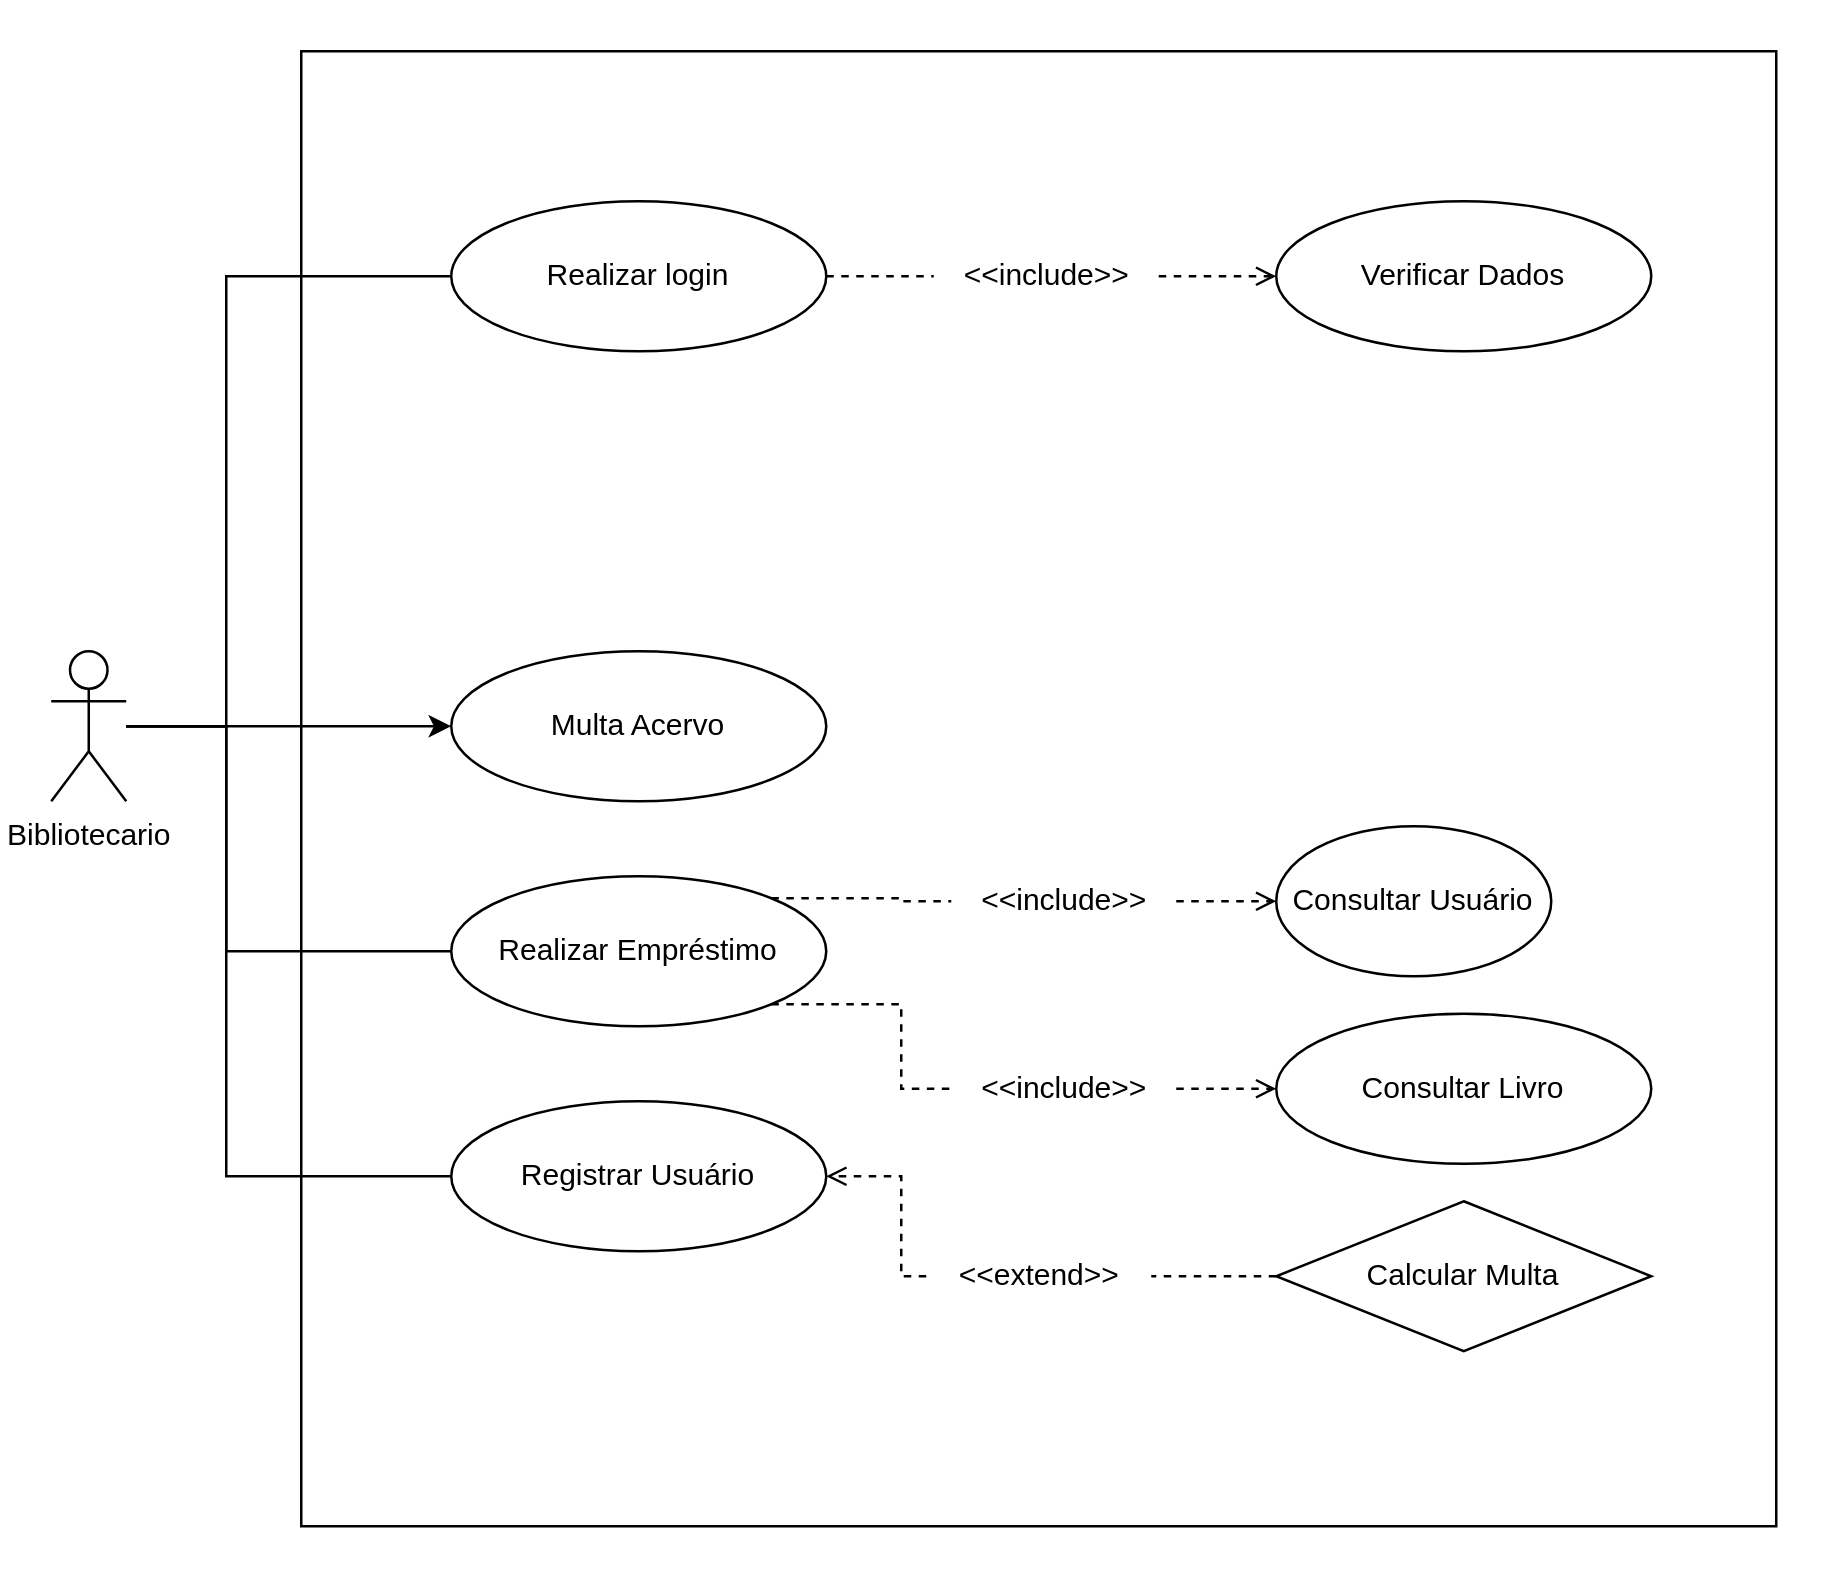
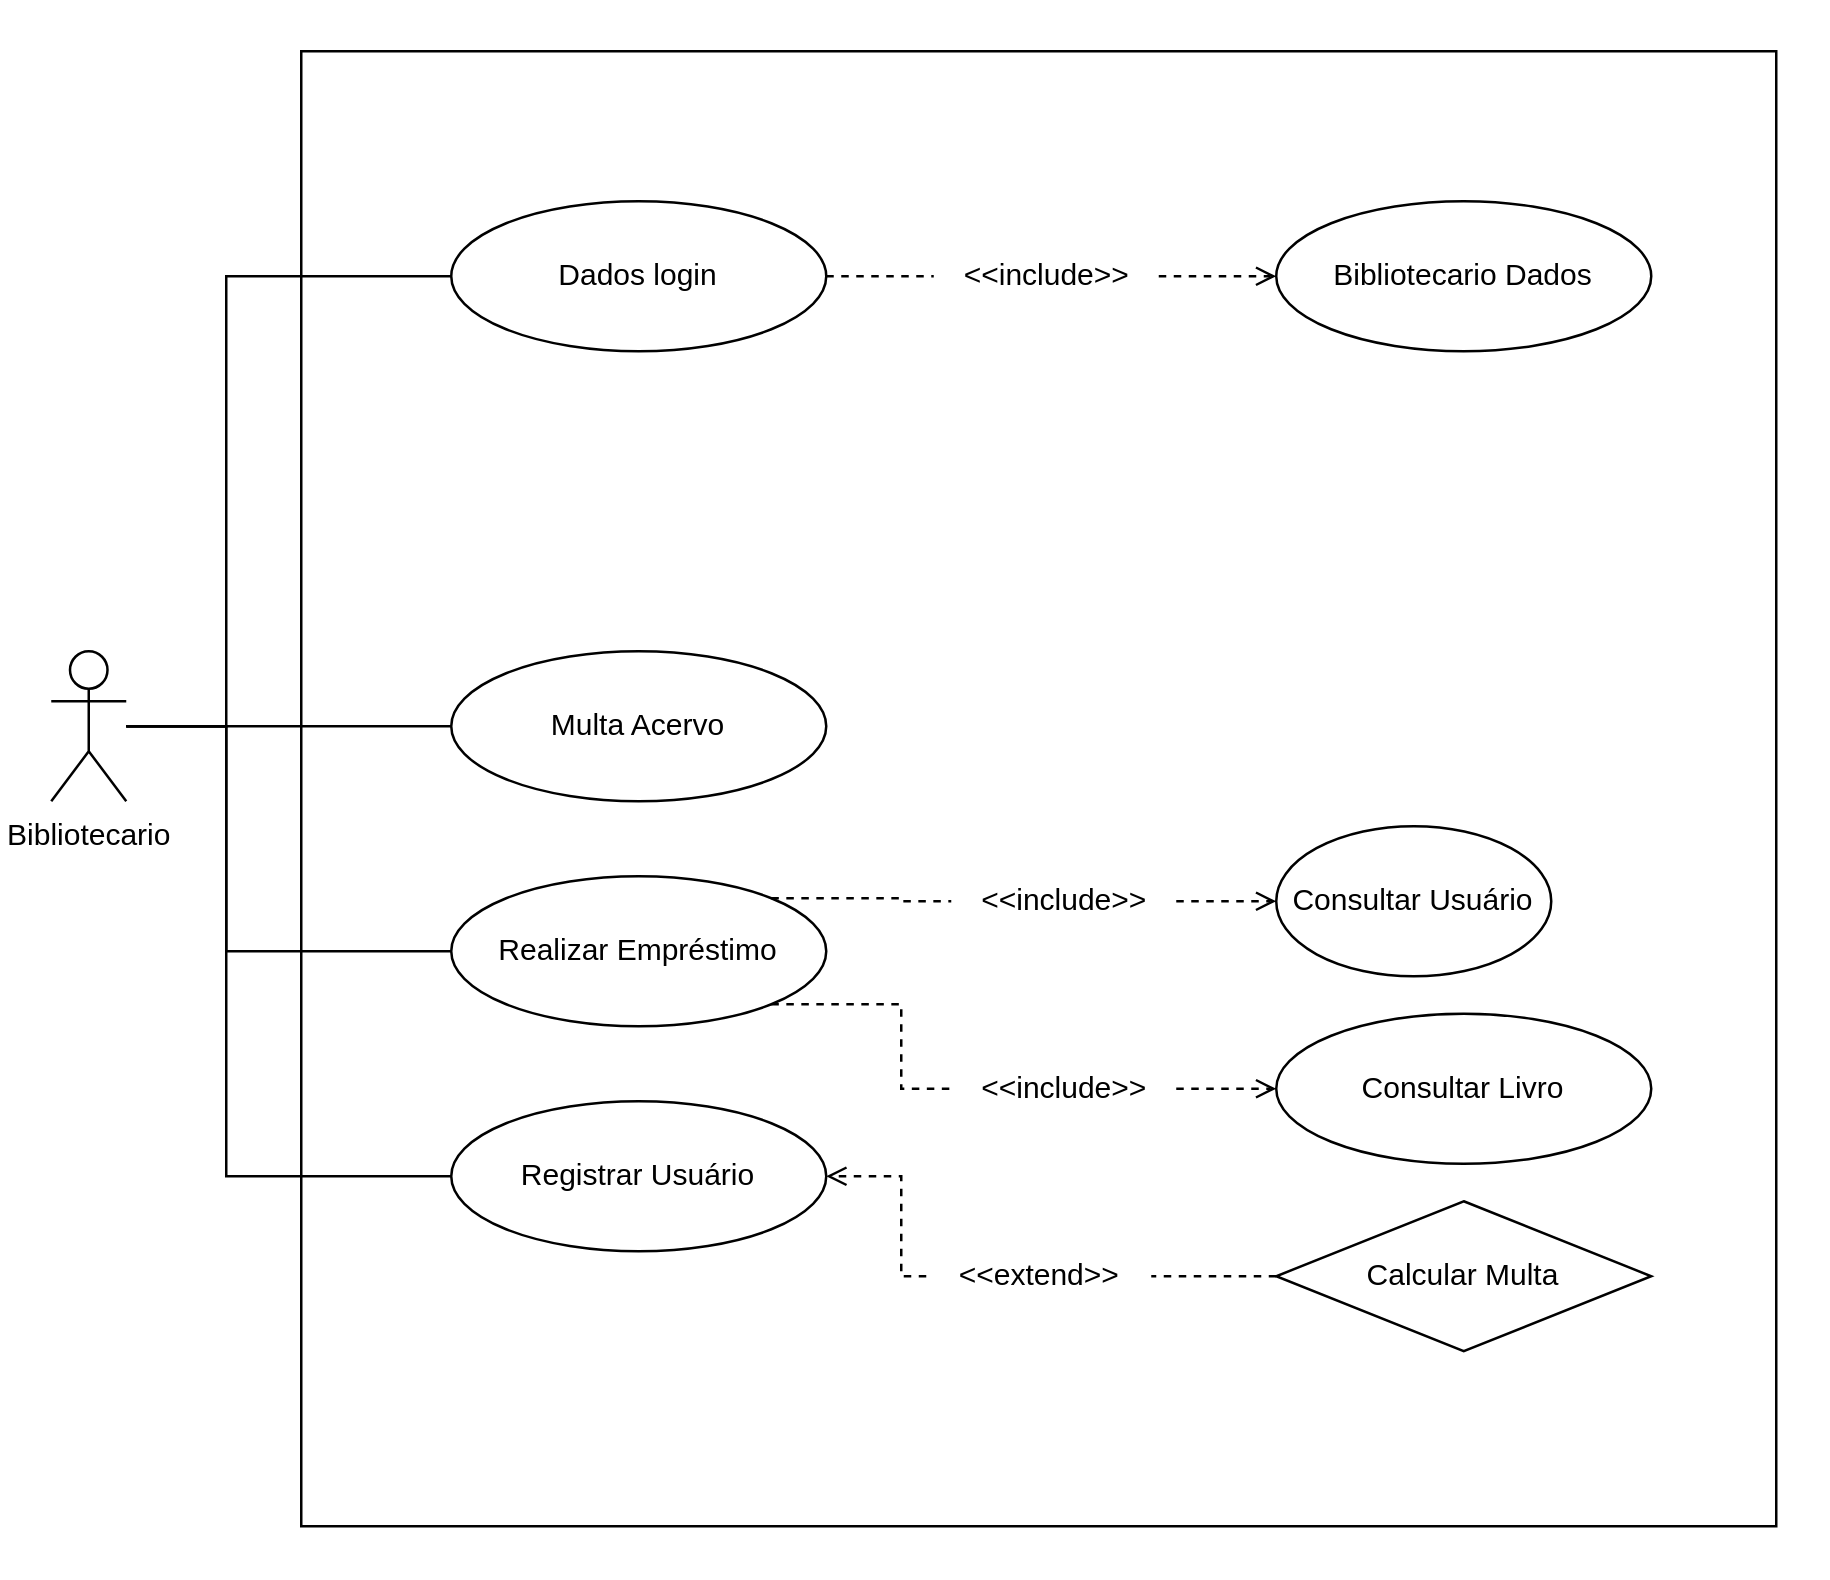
node "Realizar login": label "Realizar login" -> "Dados login"
node "Verificar Dados": label "Verificar Dados" -> "Bibliotecario Dados"
edge "Bibliotecario" -> "Multa Acervo": arrowhead classic -> none
